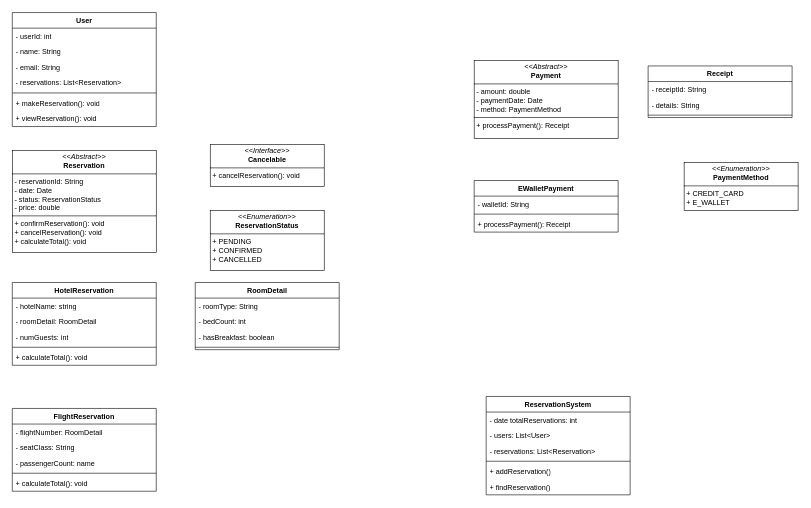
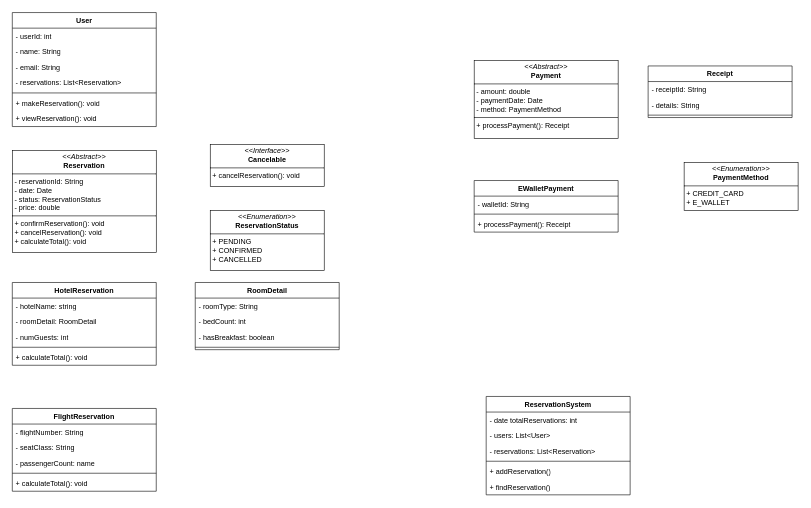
node "- flightNumber: RoomDetail": label "- flightNumber: RoomDetail" -> "- flightNumber: String"
